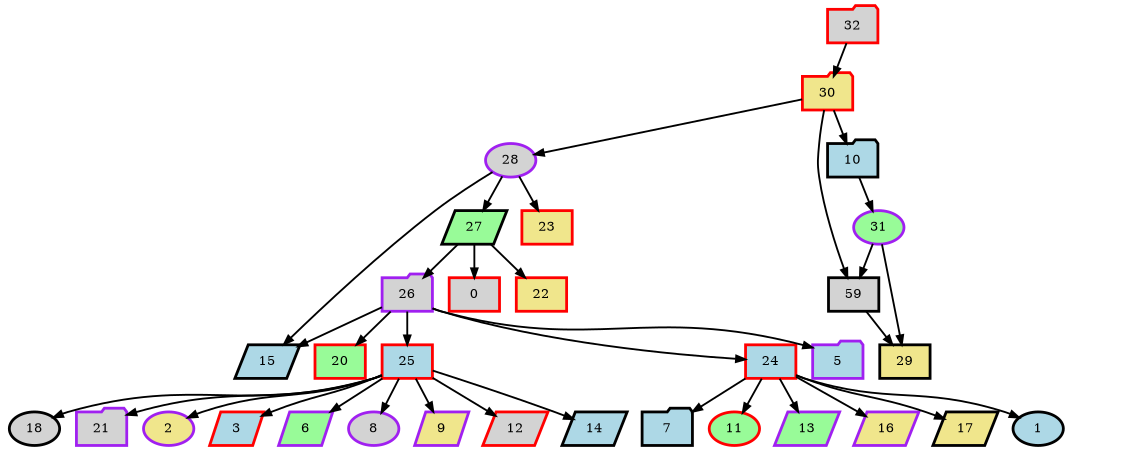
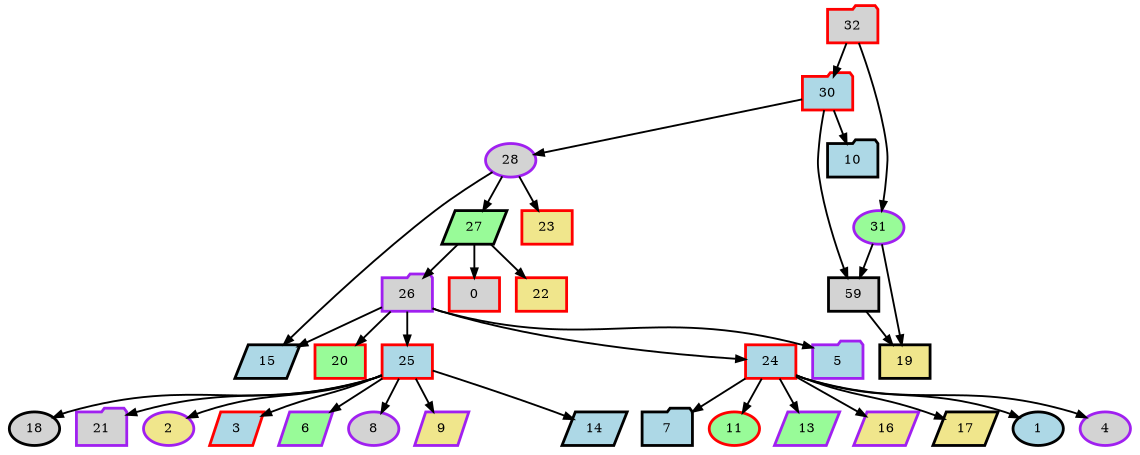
node "30": fillcolor khaki -> lightblue
edge "10" -> "31": now "32" -> "31"
node "29": label "29" -> "19"
node "12": removed
node "4": added
